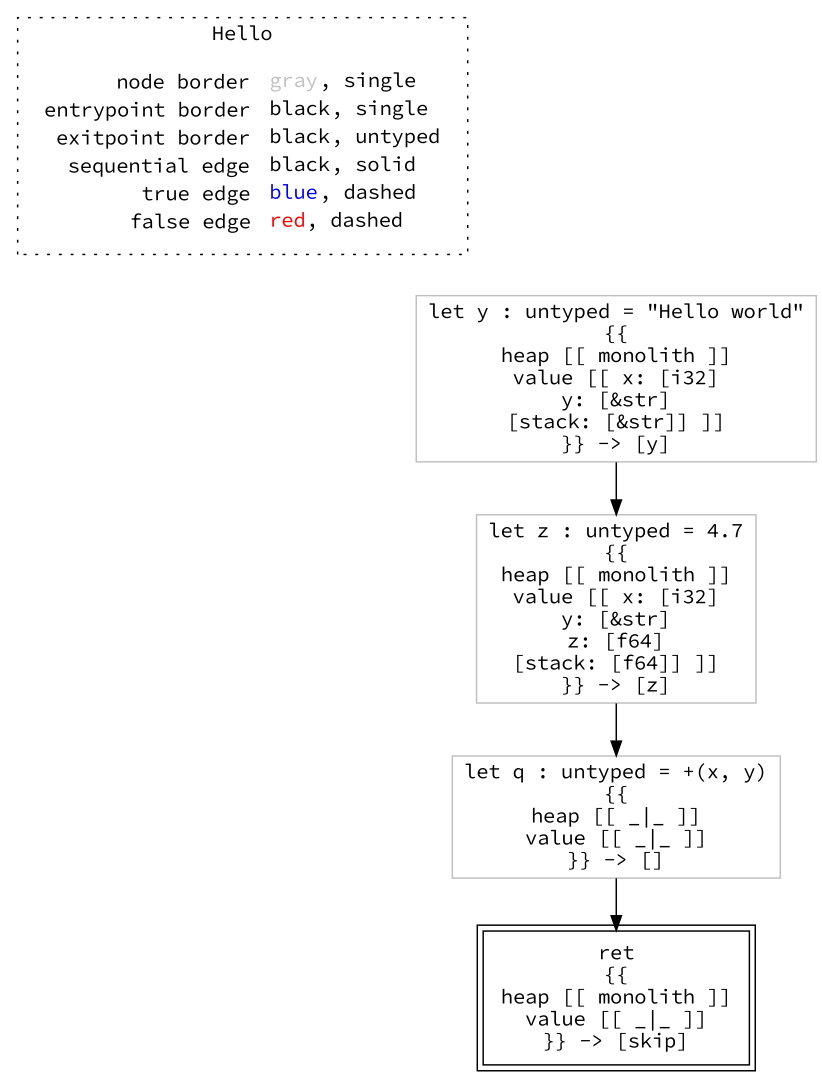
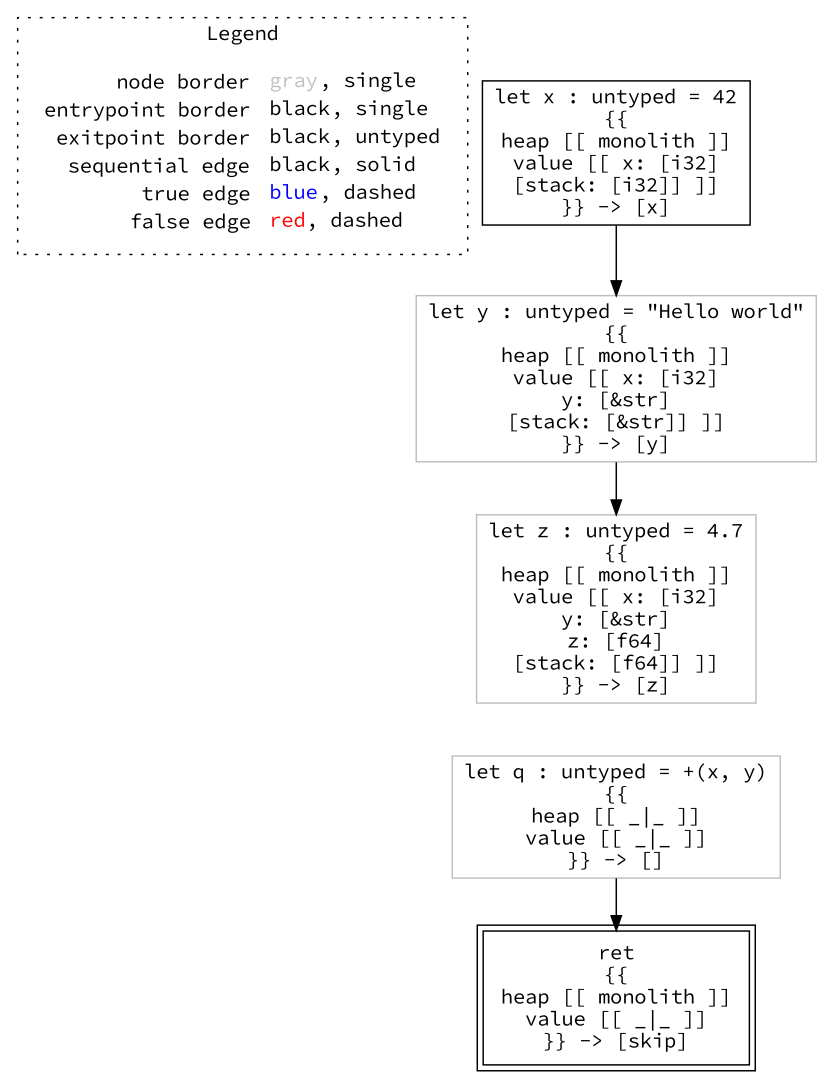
cluster "Hello": label "Hello" -> "Legend"
node "let x : untyped = 42": added
edge "let z : untyped = 4.7" -> "let q : untyped = +(x, y)": removed
